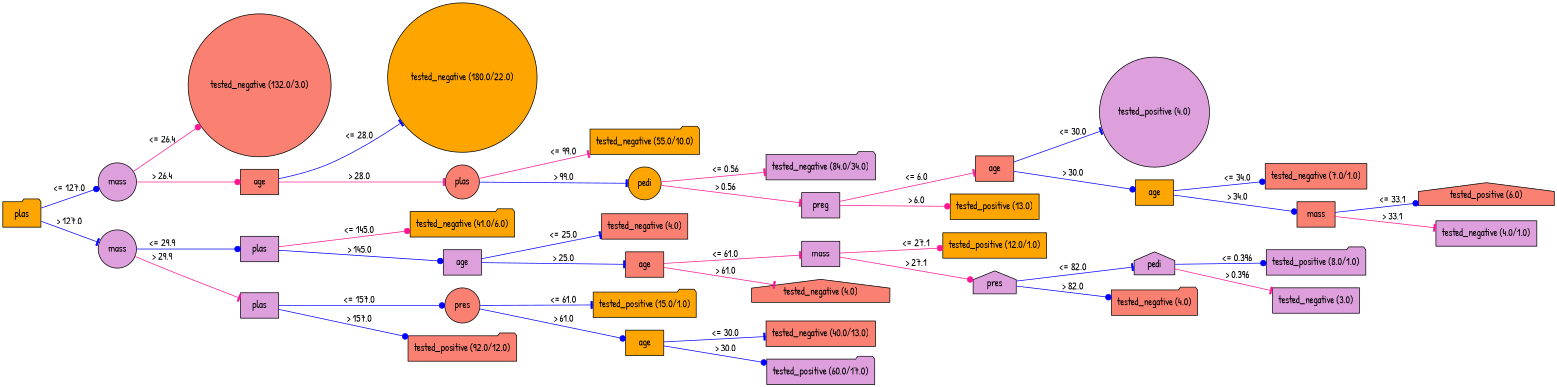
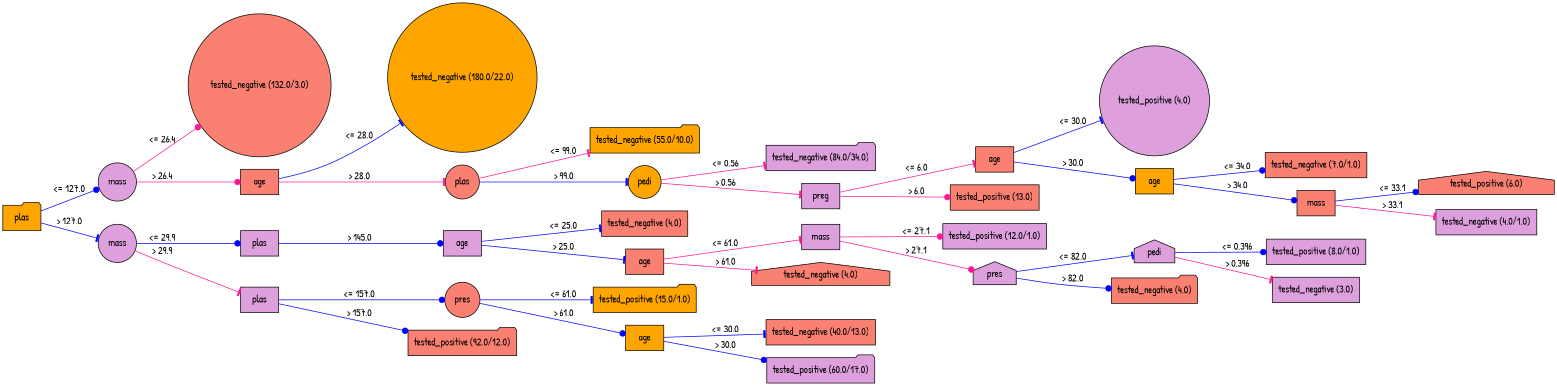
node "tested_positive (13.0)": fillcolor orange -> salmon
node "tested_negative (41.0/6.0)": removed
node "tested_positive (12.0/1.0)": fillcolor orange -> plum
node "tested_positive (8.0/1.0)": shape folder -> box
